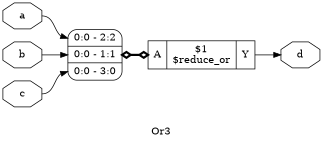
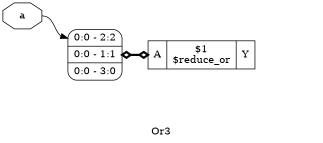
node "b": removed
node "d": removed
node "c": removed
